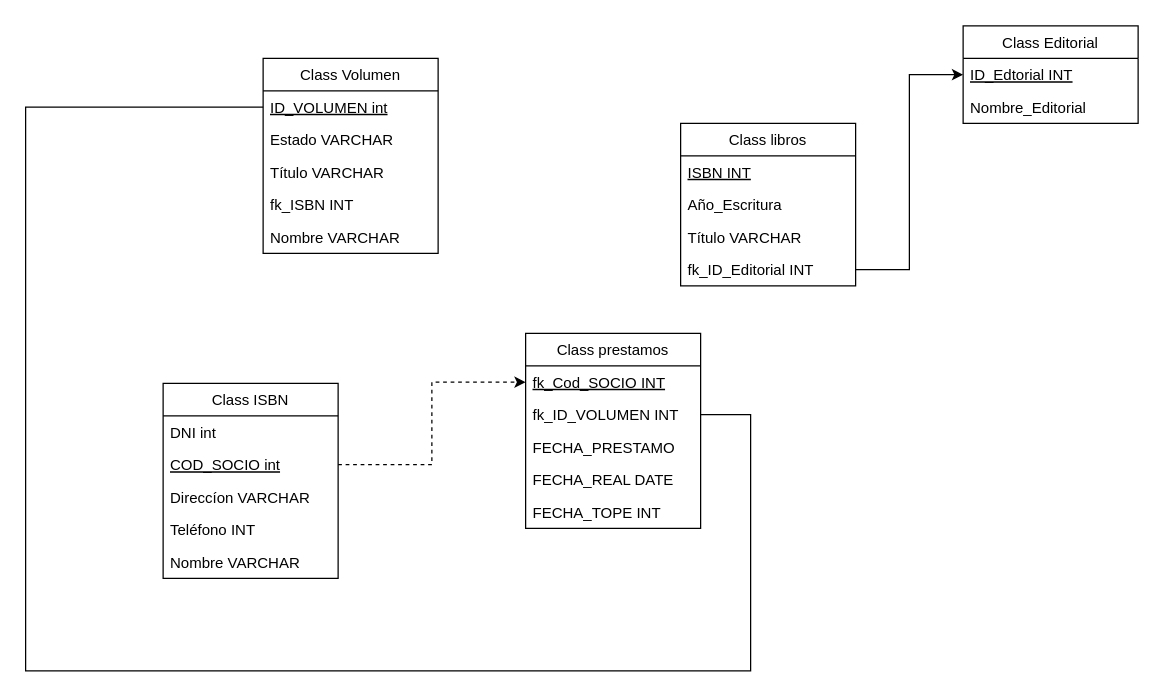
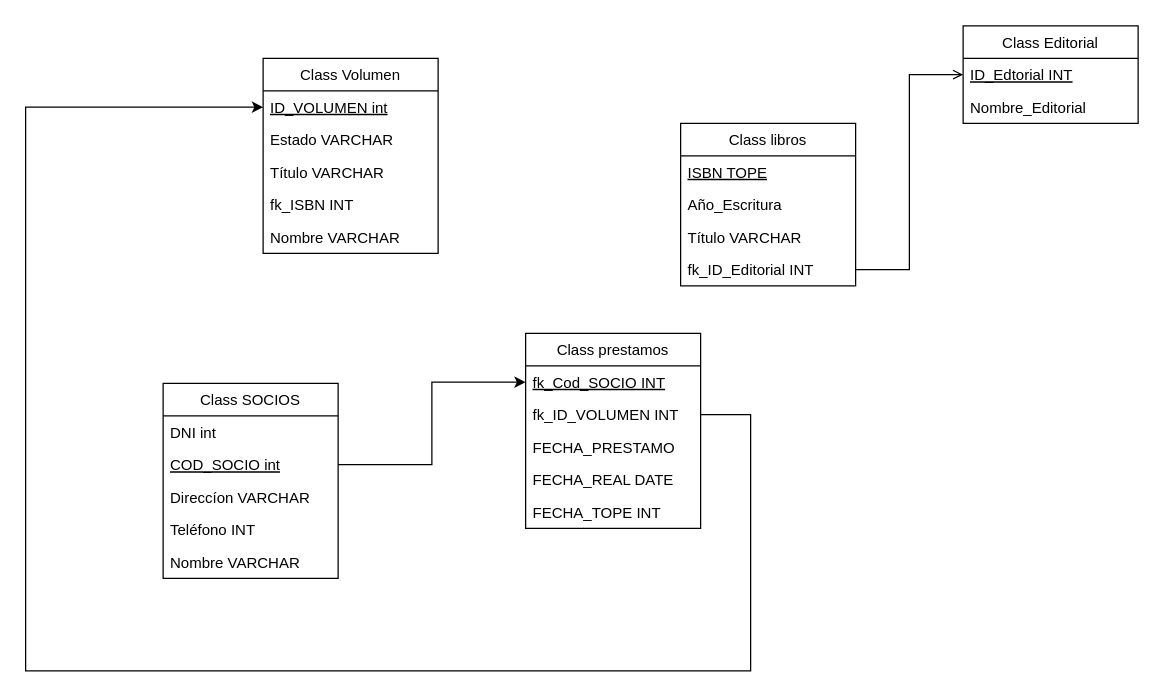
edge "fk_ID_Editorial INT" -> "ID_Edtorial INT": arrowhead classic -> open
edge "ID_VOLUMEN int" -- "fk_ID_VOLUMEN INT": arrowhead none -> classic
node "ISBN INT": label "ISBN INT" -> "ISBN TOPE"
node "Class ISBN": label "Class ISBN" -> "Class SOCIOS"
edge "COD_SOCIO int" -> "fk_Cod_SOCIO INT": style dashed -> solid
